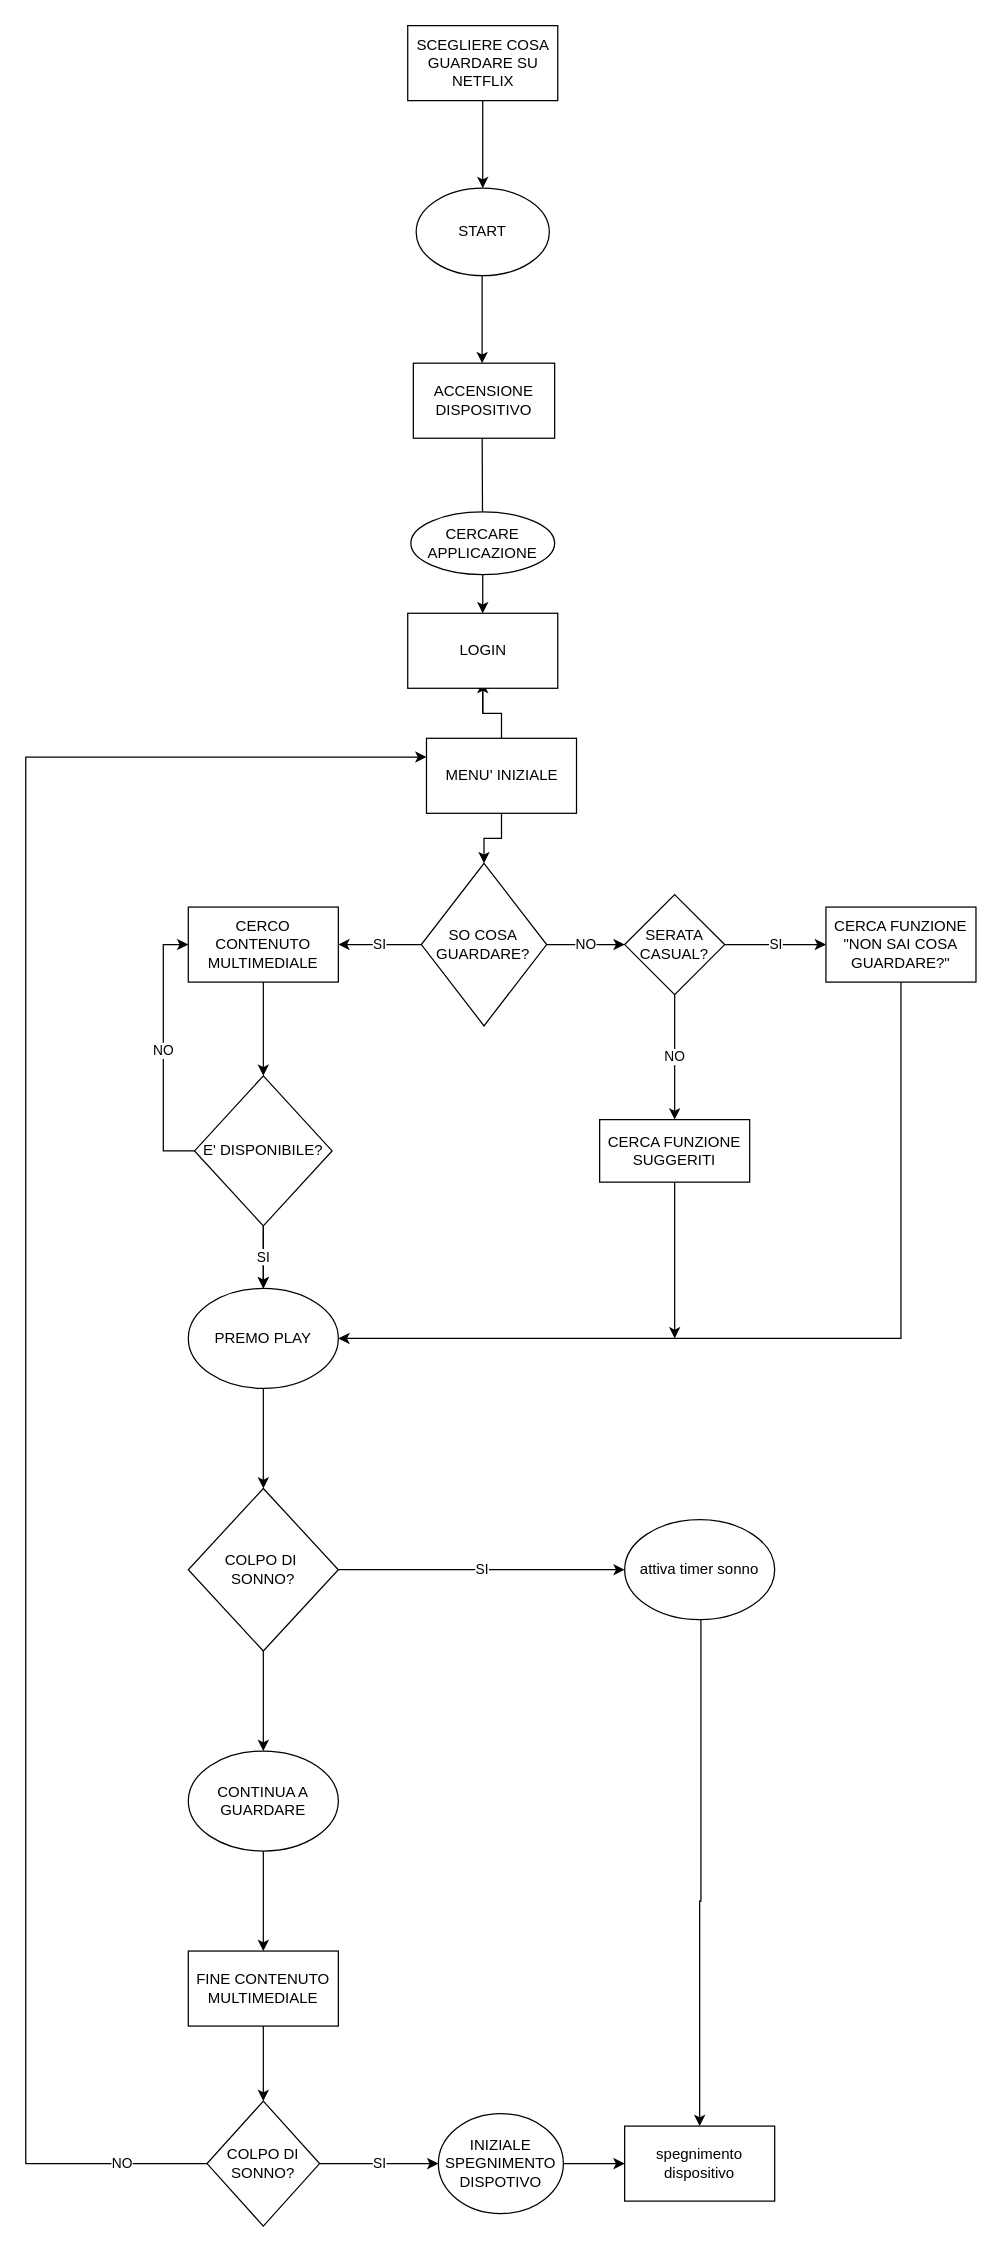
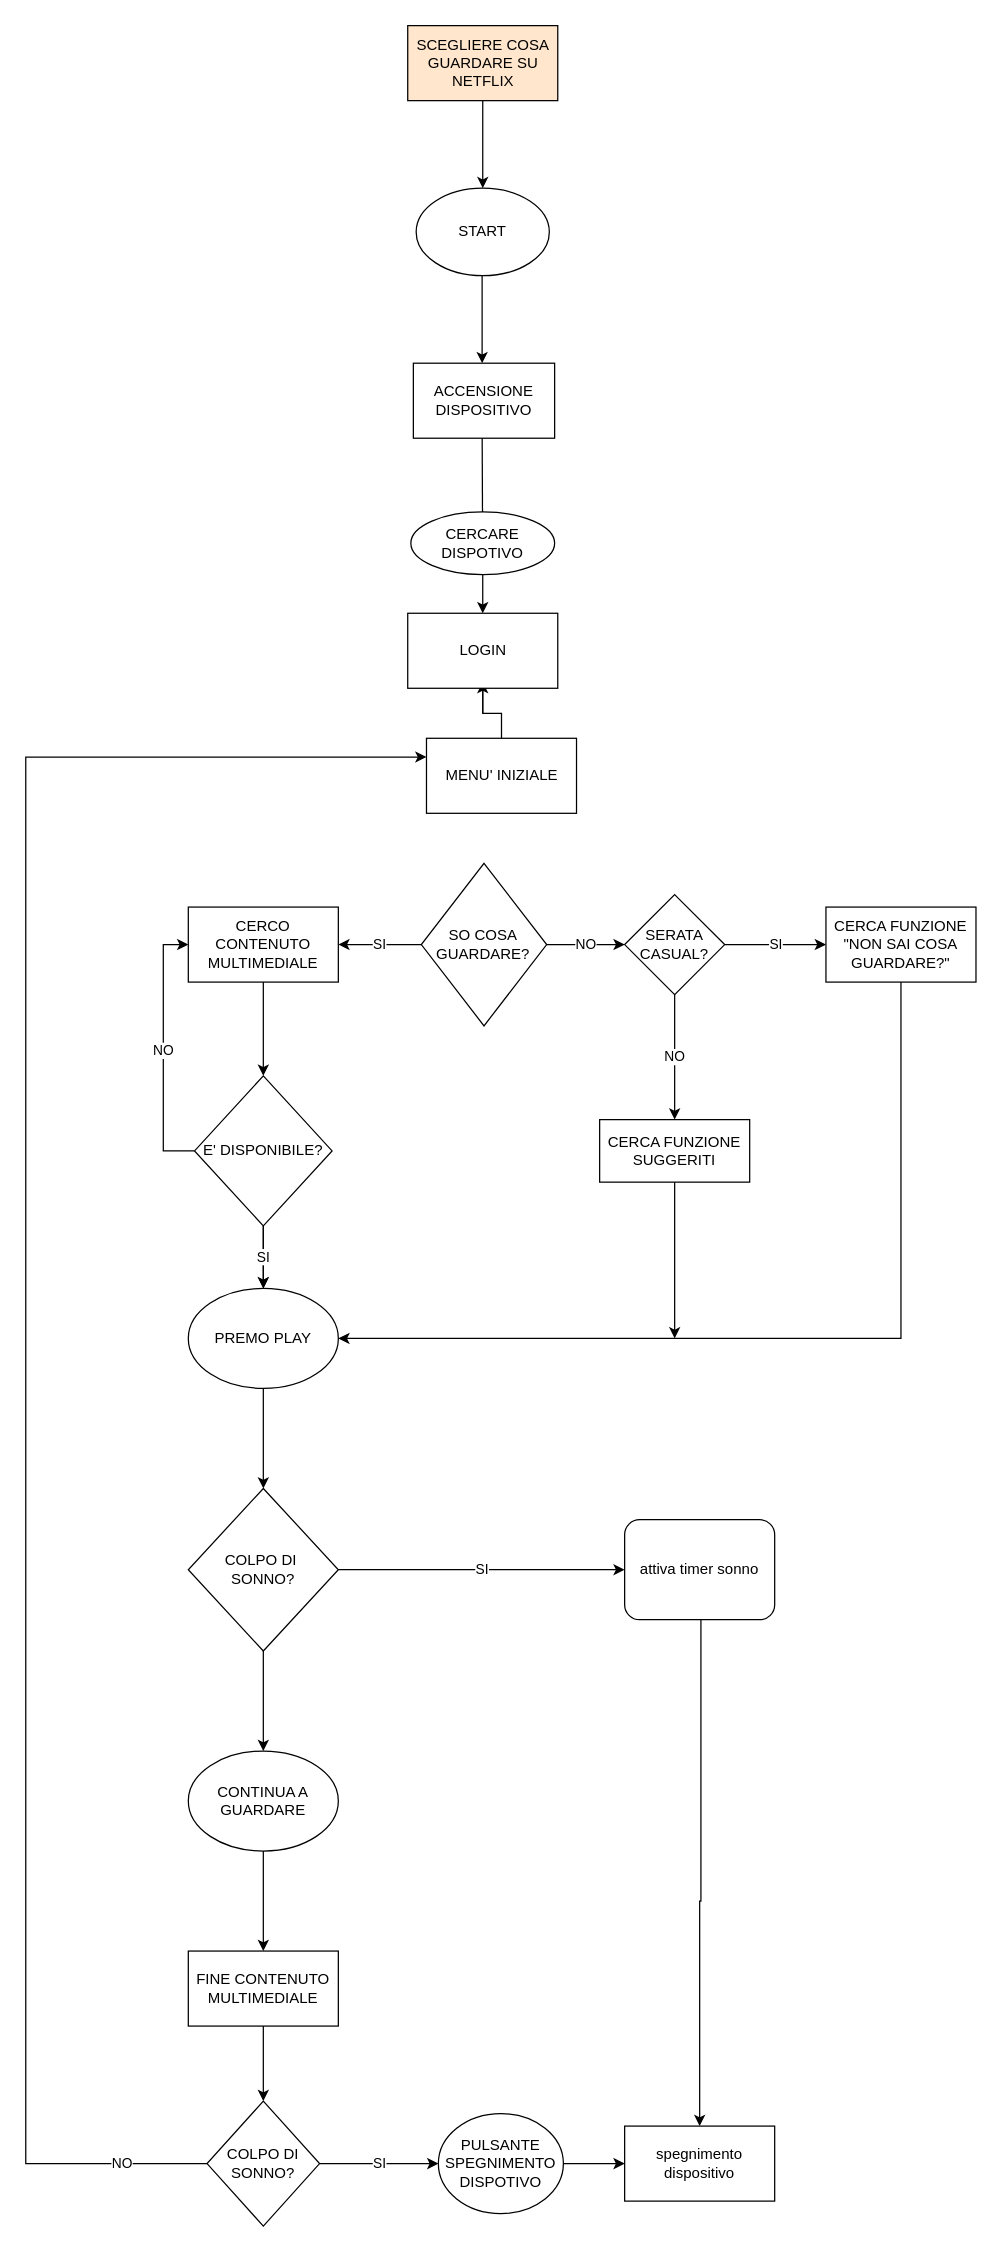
node "SCEGLIERE COSA GUARDARE SU NETFLIX": fillcolor #ffffff -> #ffe6cc
node "CERCARE APPLICAZIONE": label "CERCARE APPLICAZIONE" -> "CERCARE DISPOTIVO"
edge "MENU' INIZIALE" -> "SO COSA GUARDARE?": removed
node "attiva timer sonno": shape ellipse -> rounded rectangle
node "INIZIALE SPEGNIMENTO DISPOTIVO": label "INIZIALE SPEGNIMENTO DISPOTIVO" -> "PULSANTE SPEGNIMENTO DISPOTIVO"
